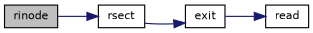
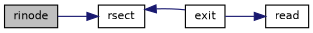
edge "rsect" -> "exit": reversed
